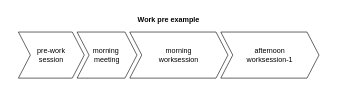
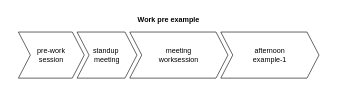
node "morning meeting": label "morning meeting" -> "standup meeting"
node "morning worksession": label "morning worksession" -> "meeting worksession"
node "afternoon worksession-1": label "afternoon worksession-1" -> "afternoon example-1"
